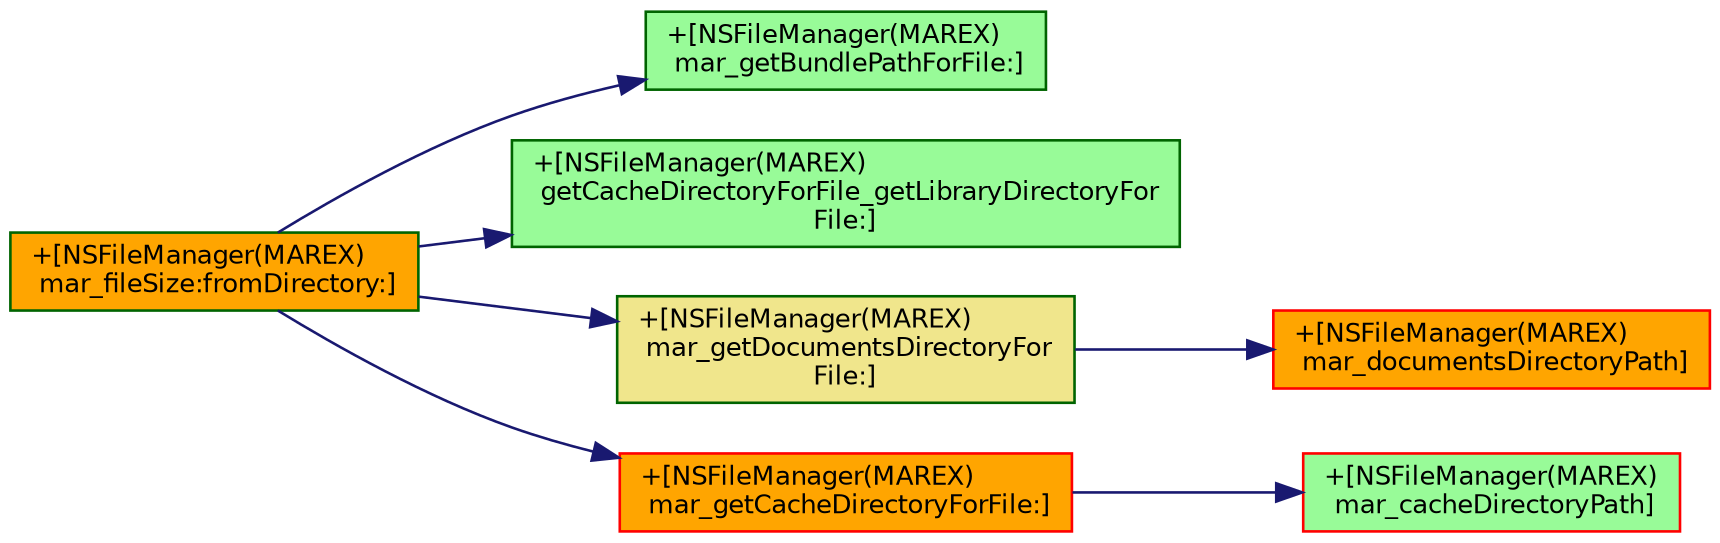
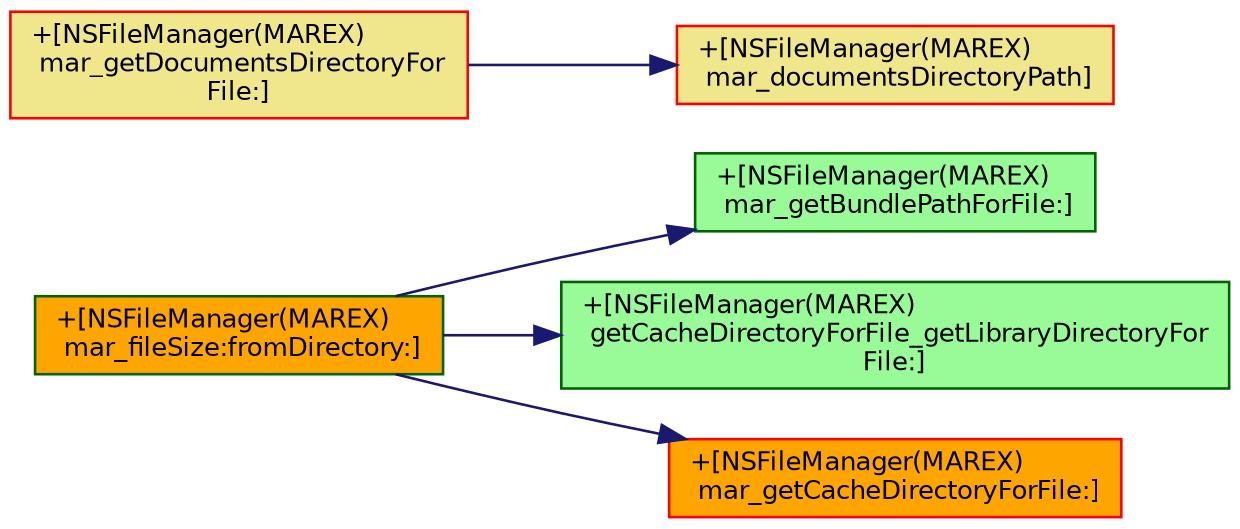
edge "+[NSFileManager(MAREX) mar_fileSize:fromDirectory:]" -> "+[NSFileManager(MAREX) mar_getDocumentsDirectoryFor File:]": removed
node "+[NSFileManager(MAREX) mar_getDocumentsDirectoryFor File:]": color darkgreen -> red
node "+[NSFileManager(MAREX) mar_documentsDirectoryPath]": fillcolor orange -> khaki
node "+[NSFileManager(MAREX) mar_cacheDirectoryPath]": removed
